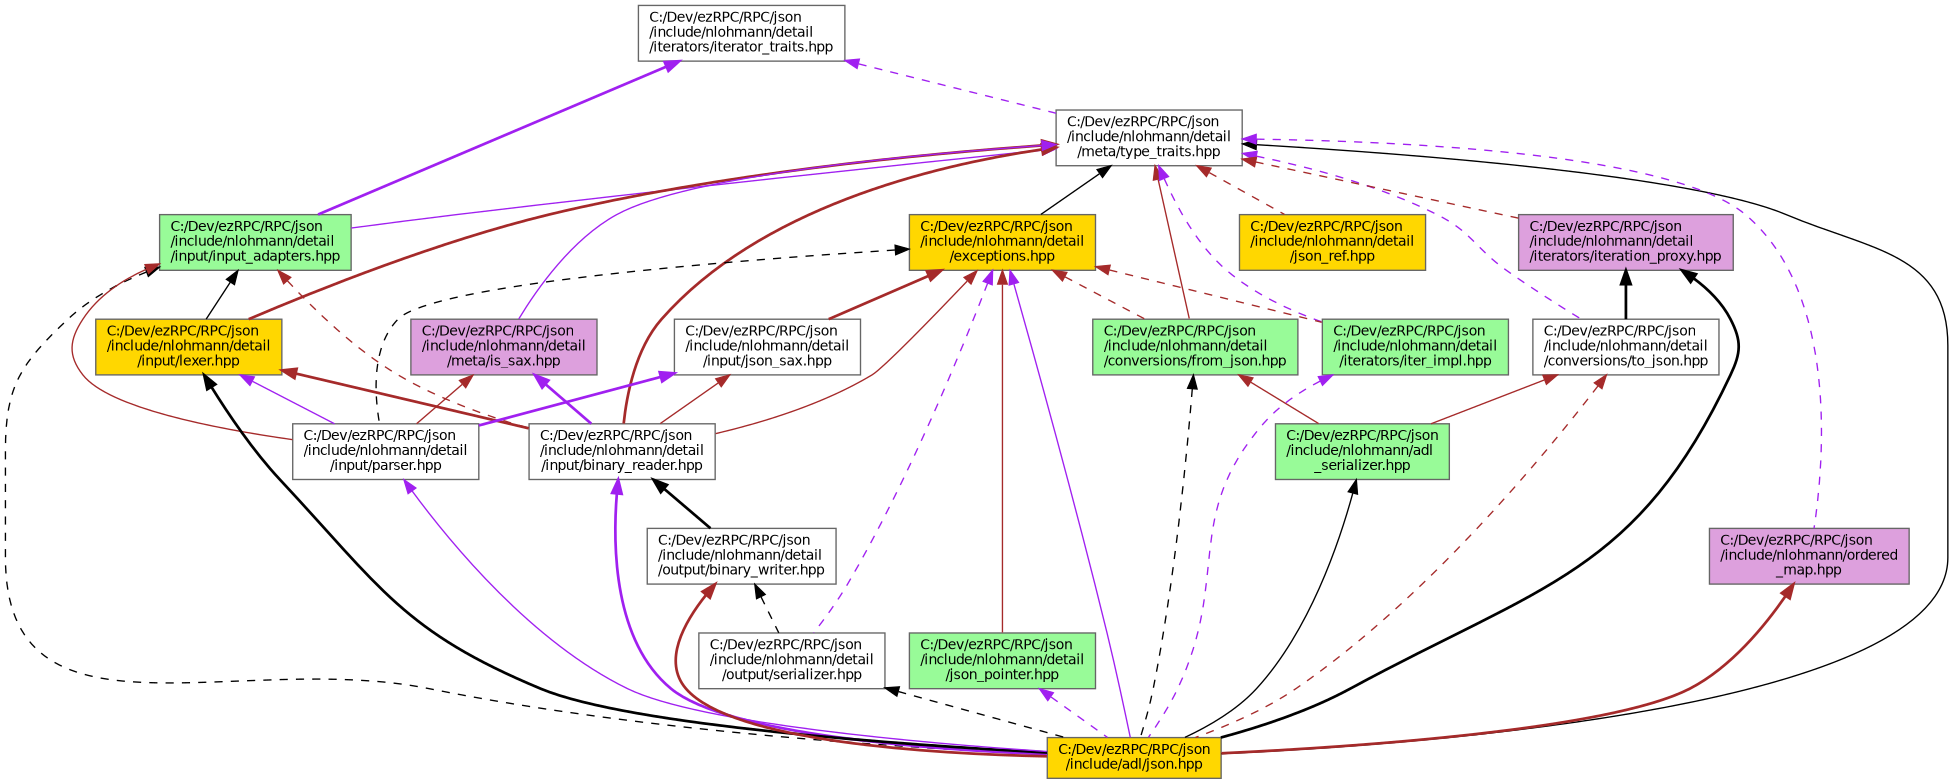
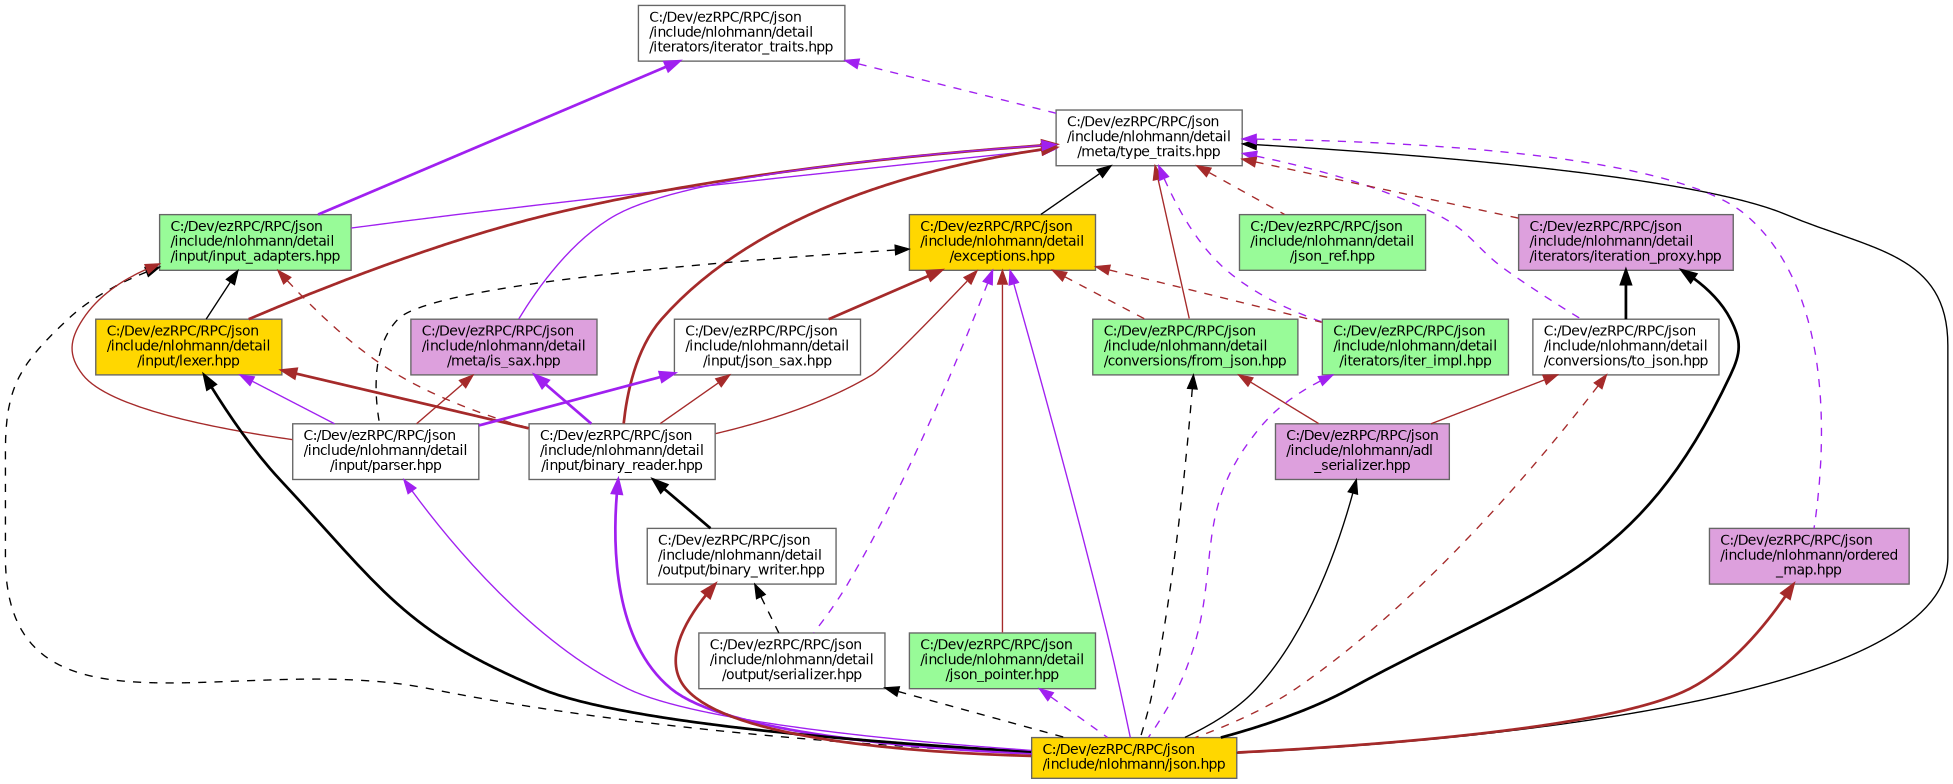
node "C:/Dev/ezRPC/RPC/json /include/nlohmann/detail /json_ref.hpp": fillcolor gold -> palegreen
node "C:/Dev/ezRPC/RPC/json /include/nlohmann/adl _serializer.hpp": fillcolor palegreen -> plum
node "C:/Dev/ezRPC/RPC/json /include/adl/json.hpp": label "C:/Dev/ezRPC/RPC/json /include/adl/json.hpp" -> "C:/Dev/ezRPC/RPC/json /include/nlohmann/json.hpp"
